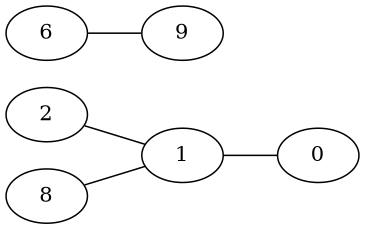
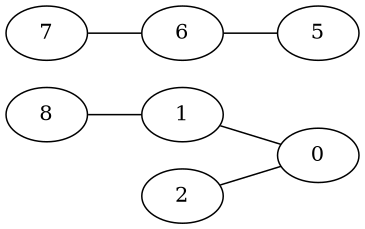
node "7": added
node "9": label "9" -> "5"
edge "2" -- "1": now "2" -- "0"
